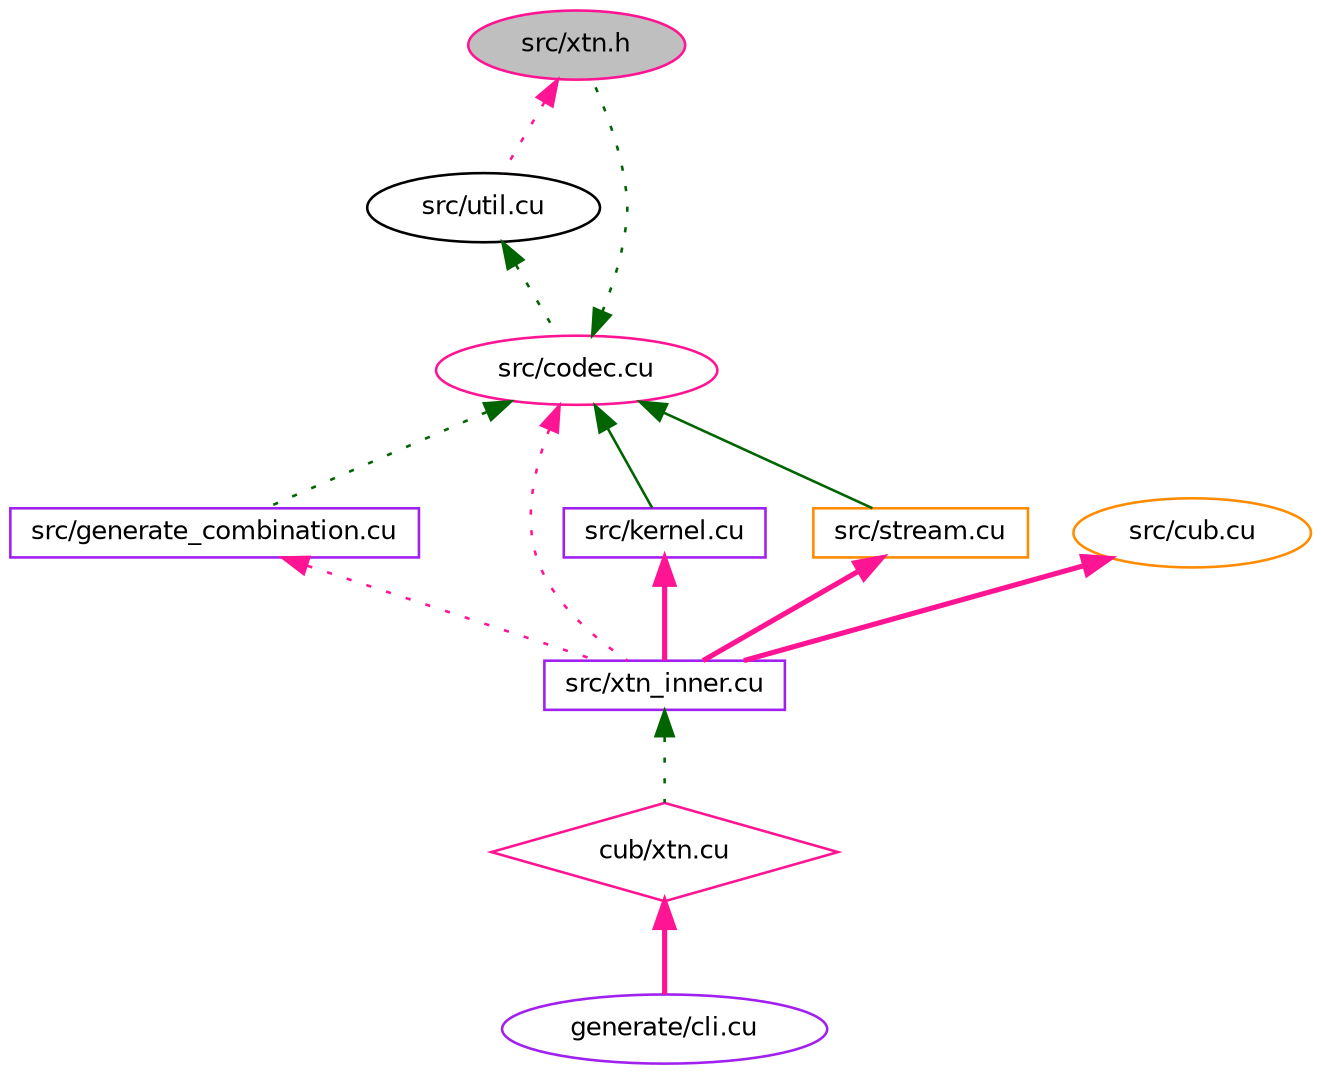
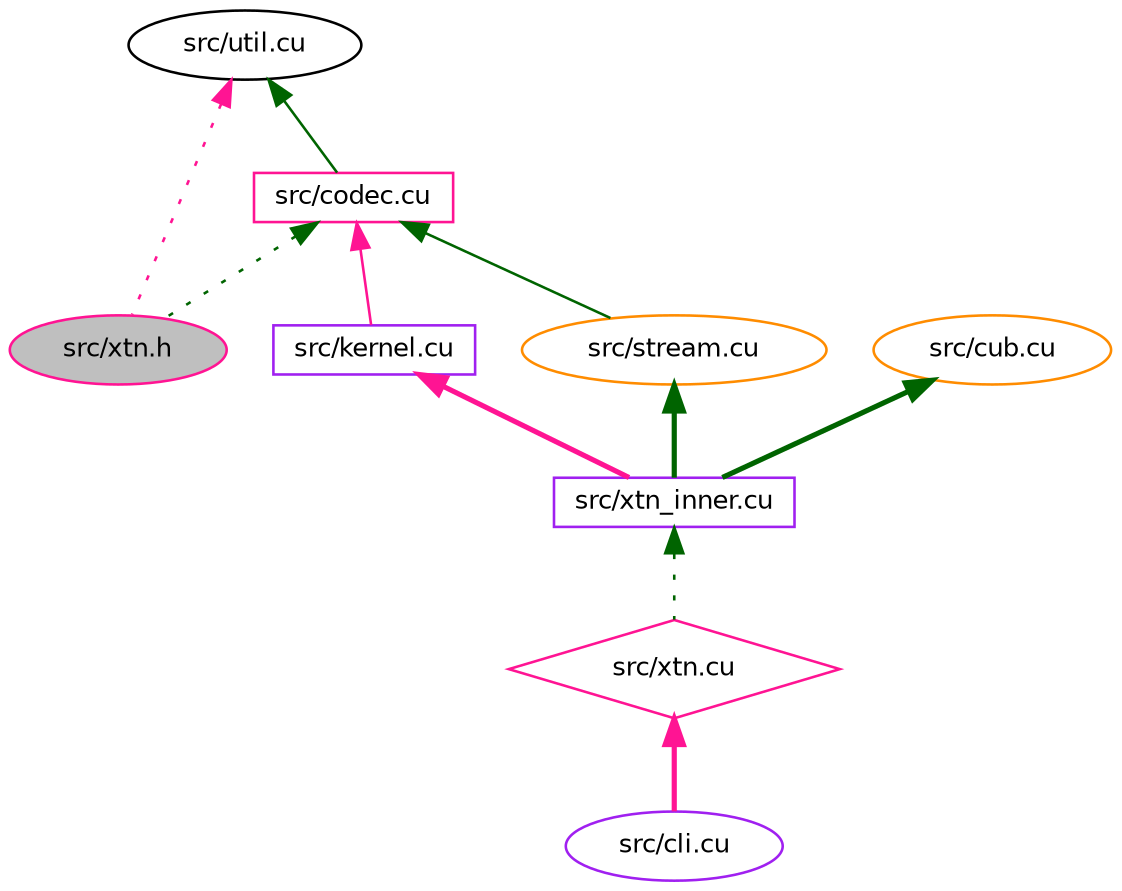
edge "src/util.cu" -> "src/xtn.h": reversed
edge "src/codec.cu" -> "src/util.cu": style dotted -> solid
node "src/codec.cu": shape ellipse -> box
edge "src/kernel.cu" -> "src/codec.cu": color darkgreen -> deeppink
node "src/generate_combination.cu": removed
node "src/stream.cu": shape box -> ellipse
edge "src/xtn_inner.cu" -> "src/codec.cu": removed
edge "src/xtn_inner.cu" -> "src/cub.cu": color deeppink -> darkgreen
edge "src/xtn_inner.cu" -> "src/stream.cu": color deeppink -> darkgreen
node "cub/xtn.cu": label "cub/xtn.cu" -> "src/xtn.cu"
node "generate/cli.cu": label "generate/cli.cu" -> "src/cli.cu"
